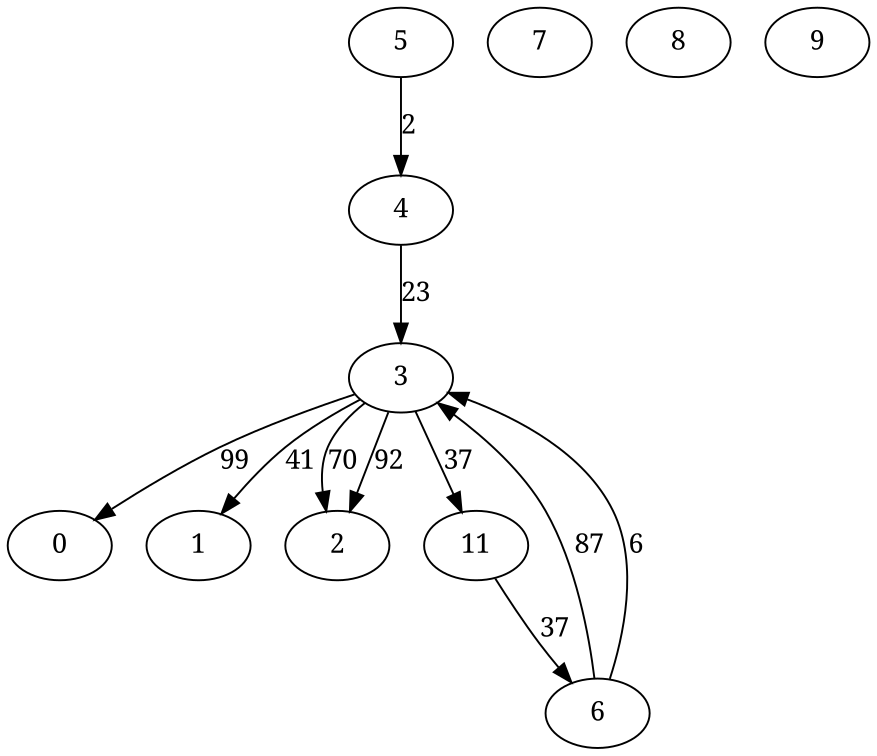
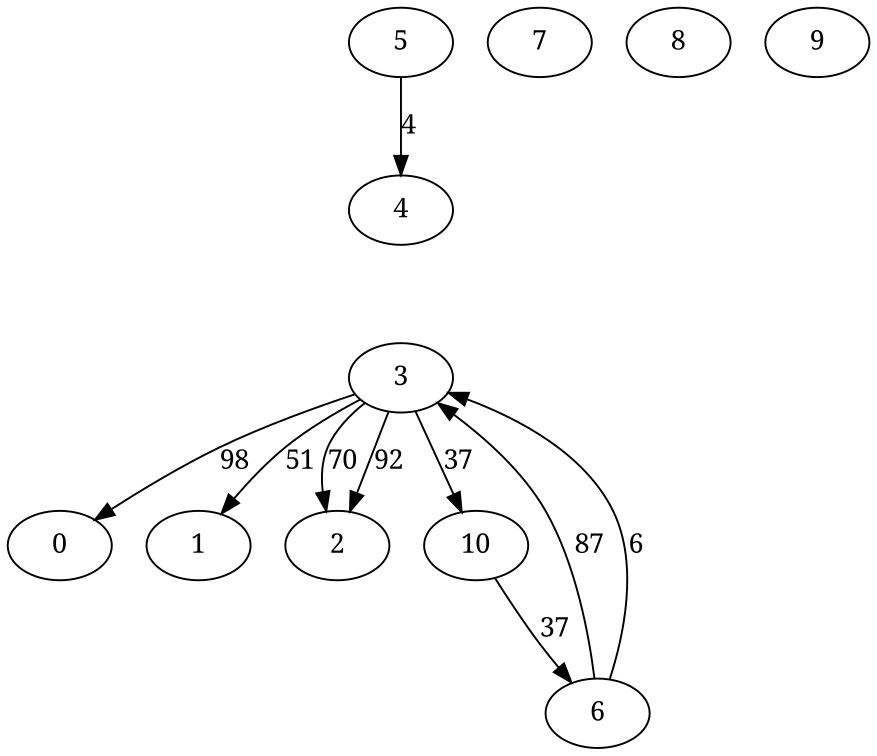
edge "5" -> "4": label "2" -> "4"
edge "4" -> "3": removed, label "23"
edge "3" -> "0": label "99" -> "98"
edge "3" -> "1": label "41" -> "51"
node "11": label "11" -> "10"
